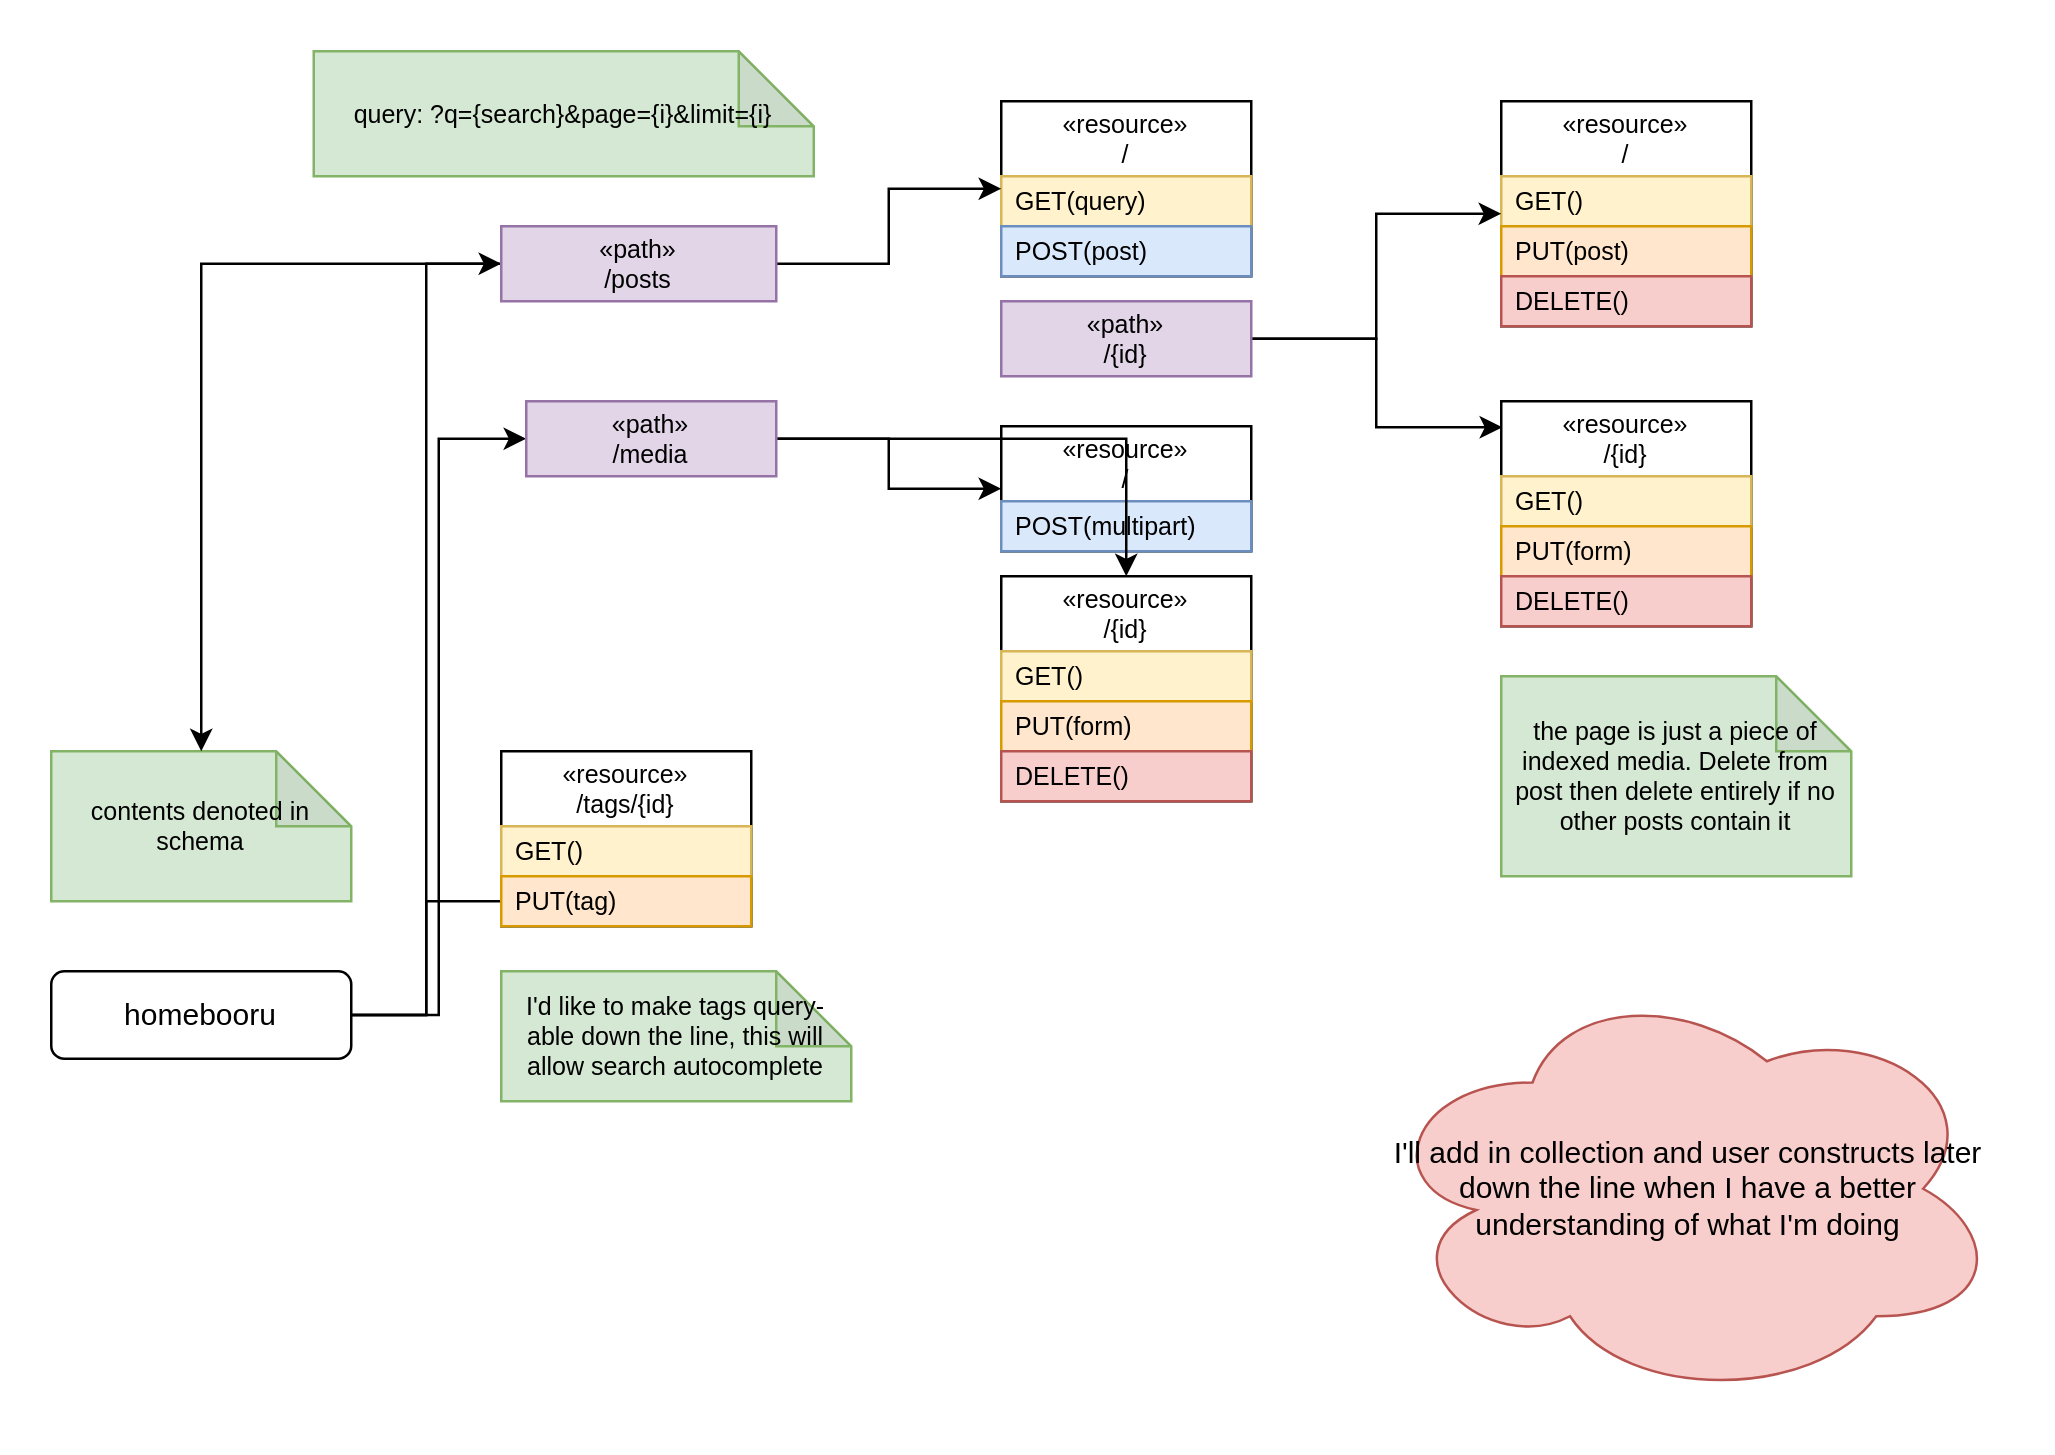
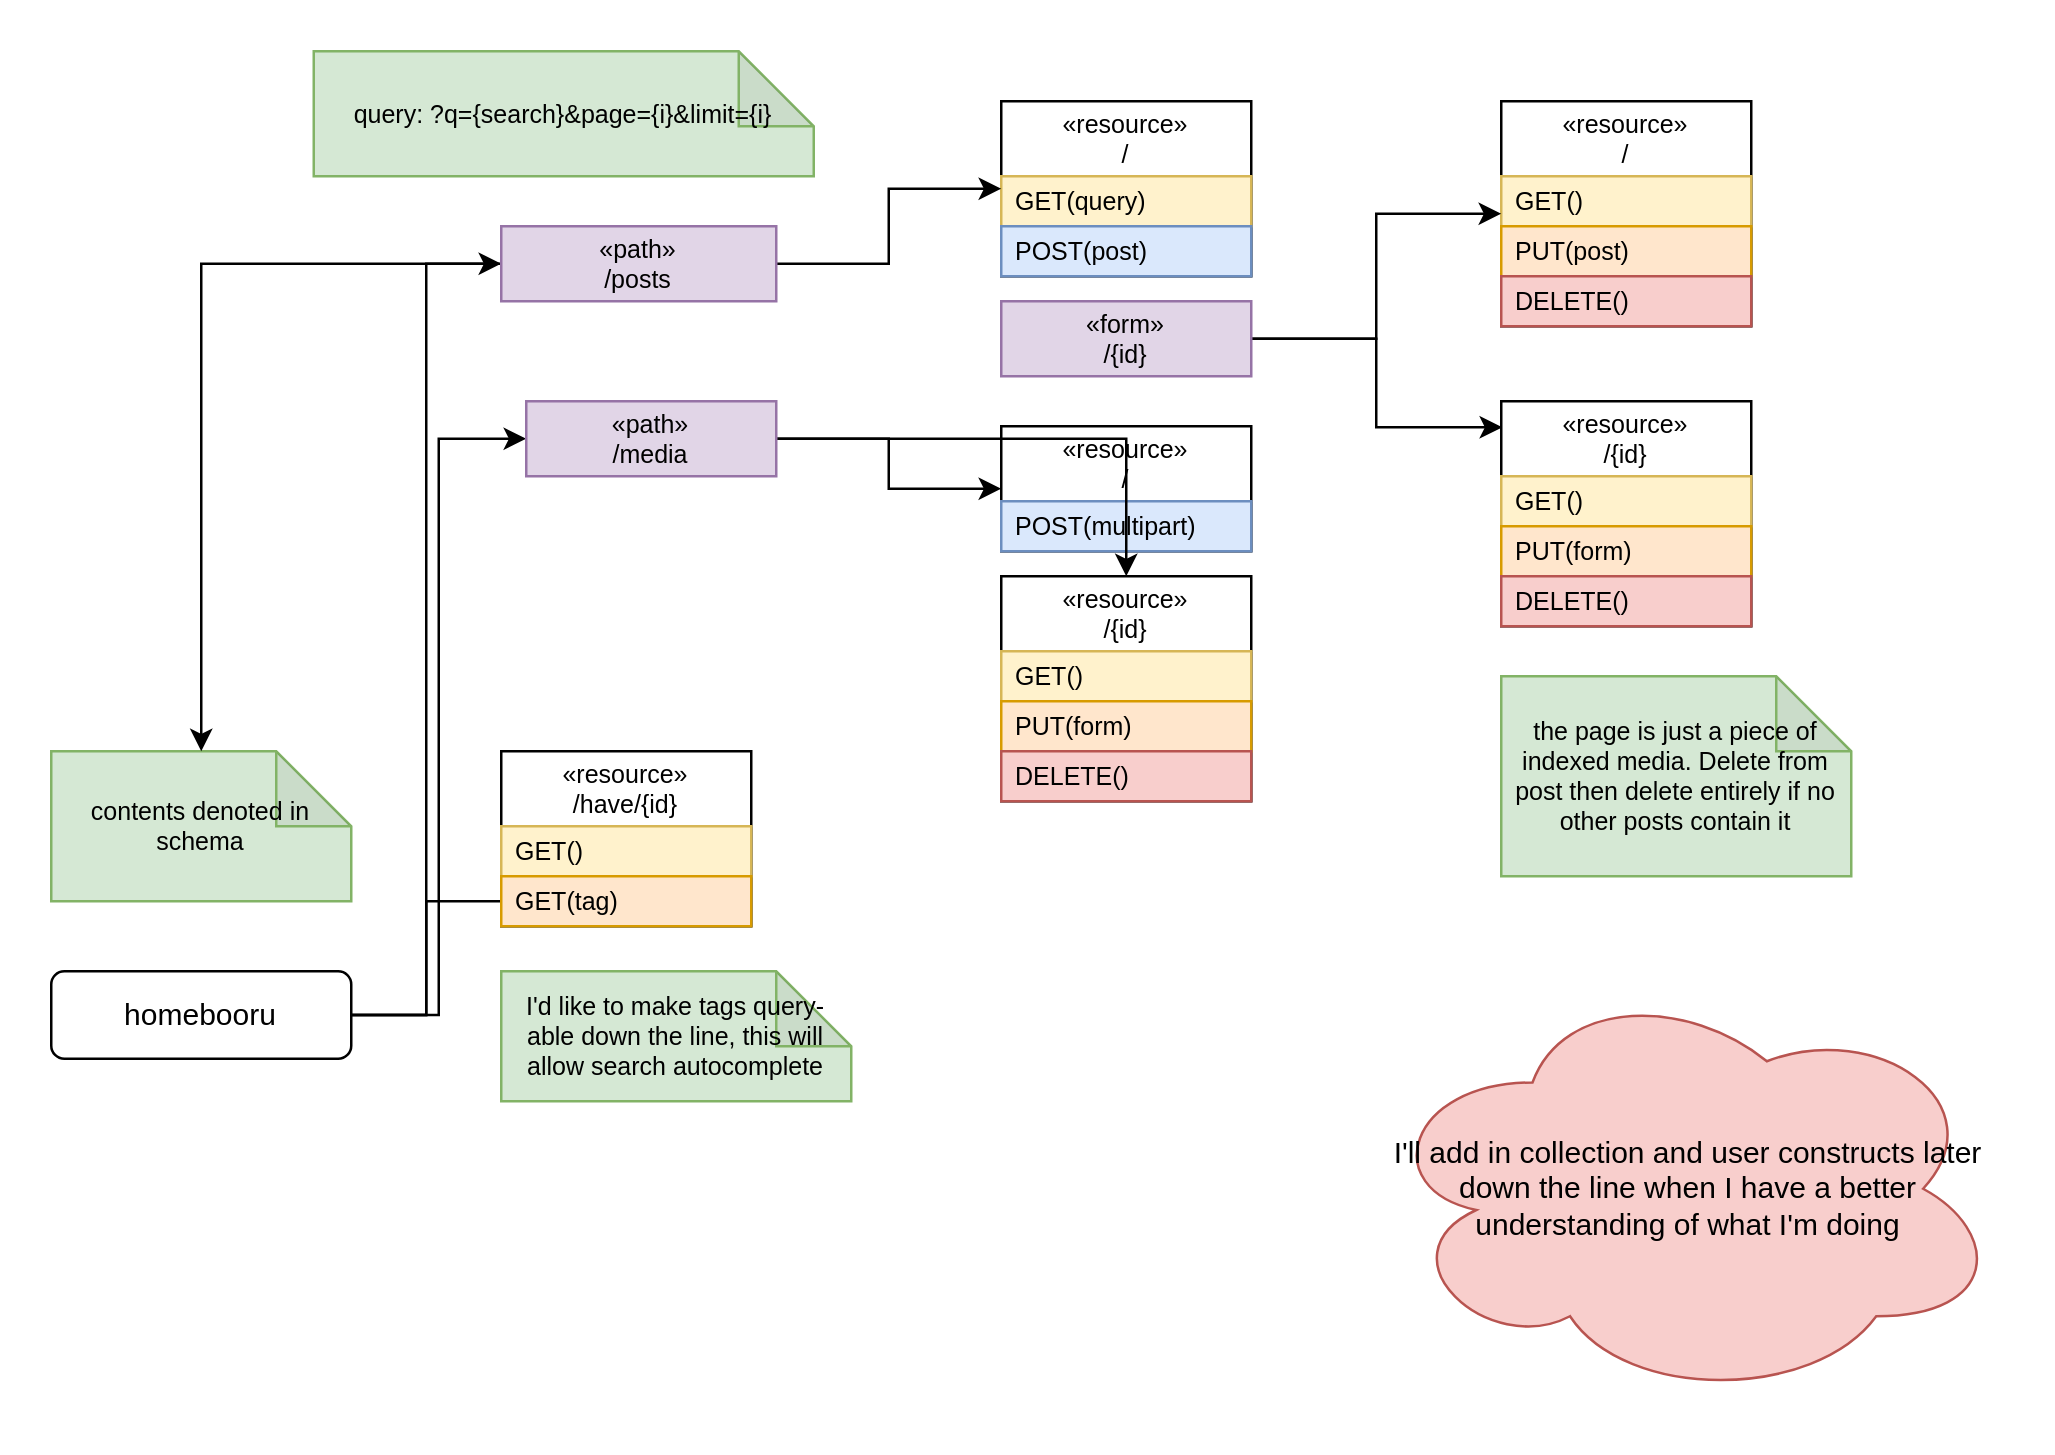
node "«path» /{id}": label "«path» /{id}" -> "«form» /{id}"
node "«resource» /tags/{id}": label "«resource» /tags/{id}" -> "«resource» /have/{id}"
node "PUT(tag)": label "PUT(tag)" -> "GET(tag)"
